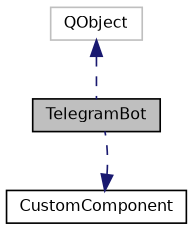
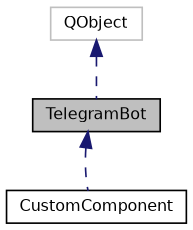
edge "TelegramBot" -> "CustomComponent": reversed
